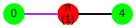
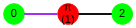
node "4": label "4" -> "2"
